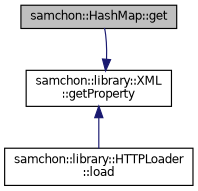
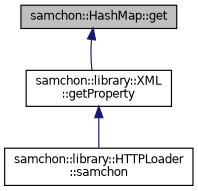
edge "samchon::HashMap::get" -> "samchon::library::XML ::getProperty": reversed
node "samchon::library::HTTPLoader ::load": label "samchon::library::HTTPLoader ::load" -> "samchon::library::HTTPLoader ::samchon"
